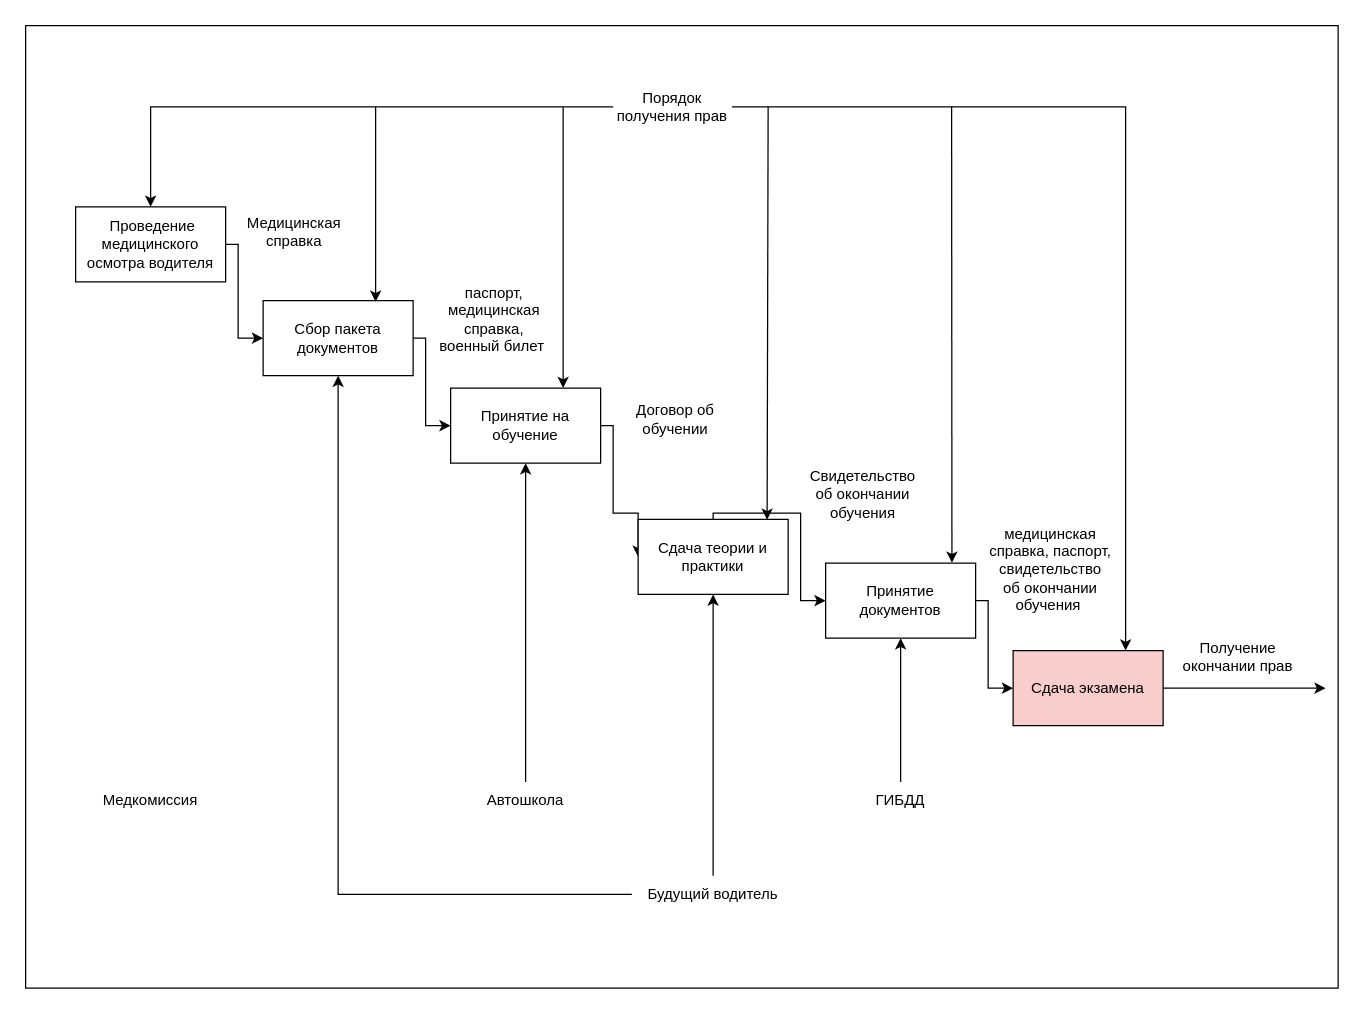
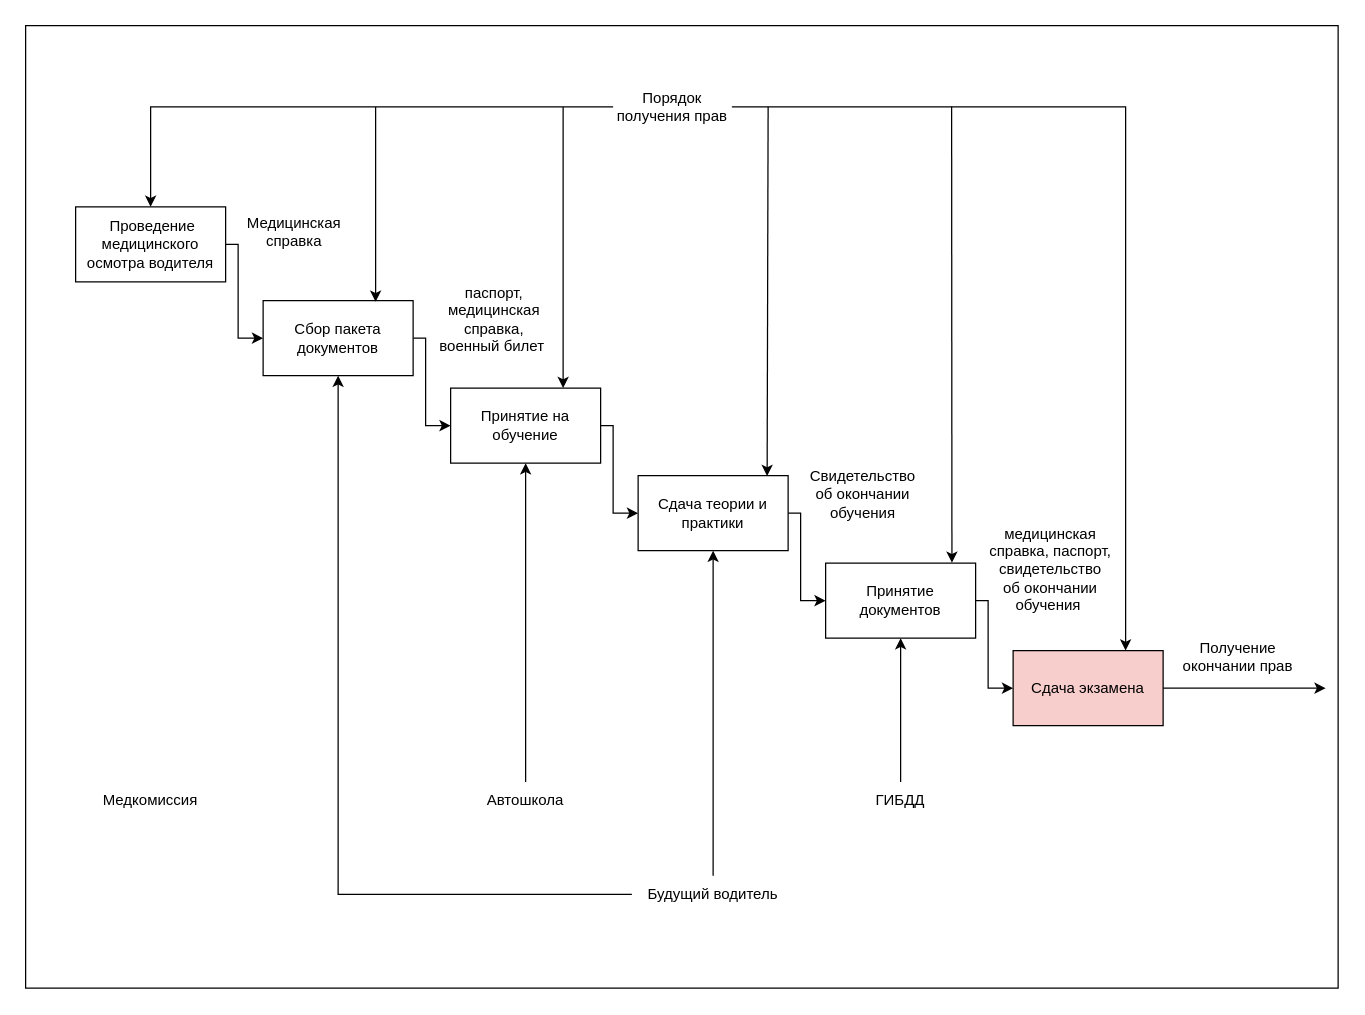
node "Договор об обучении": removed
node "Сдача теории и практики": moved (713, 557) -> (713, 513)
